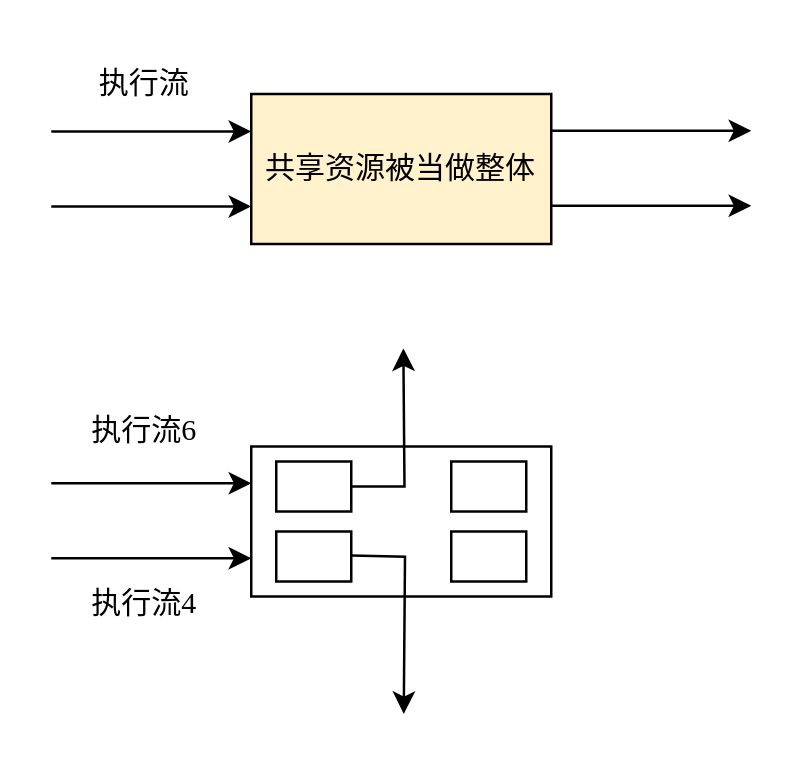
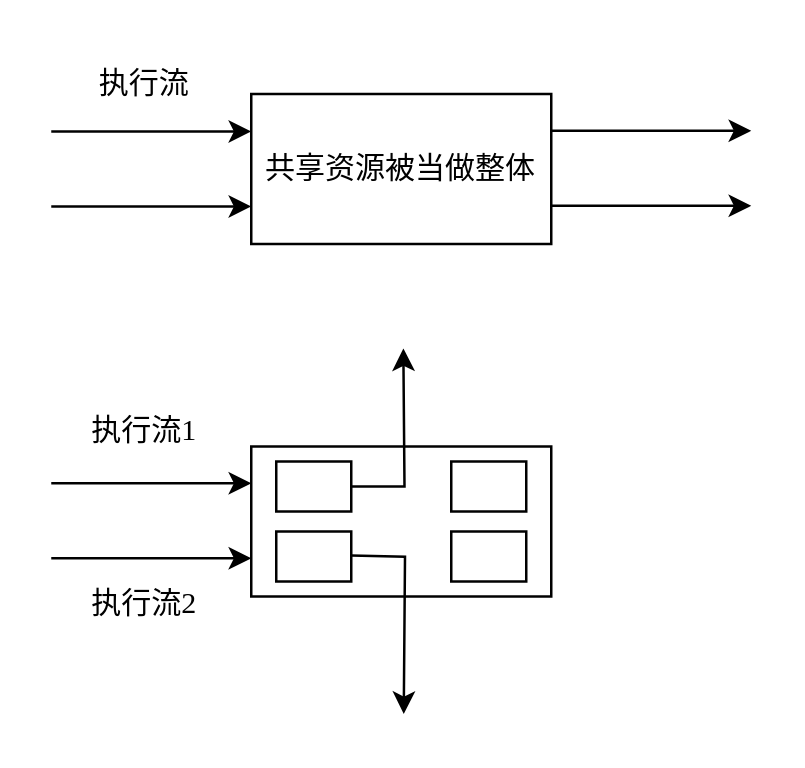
node "共享资源被当做整体": fillcolor #fff2cc -> #ffffff
node "执行流6": label "执行流6" -> "执行流1"
node "执行流4": label "执行流4" -> "执行流2"
